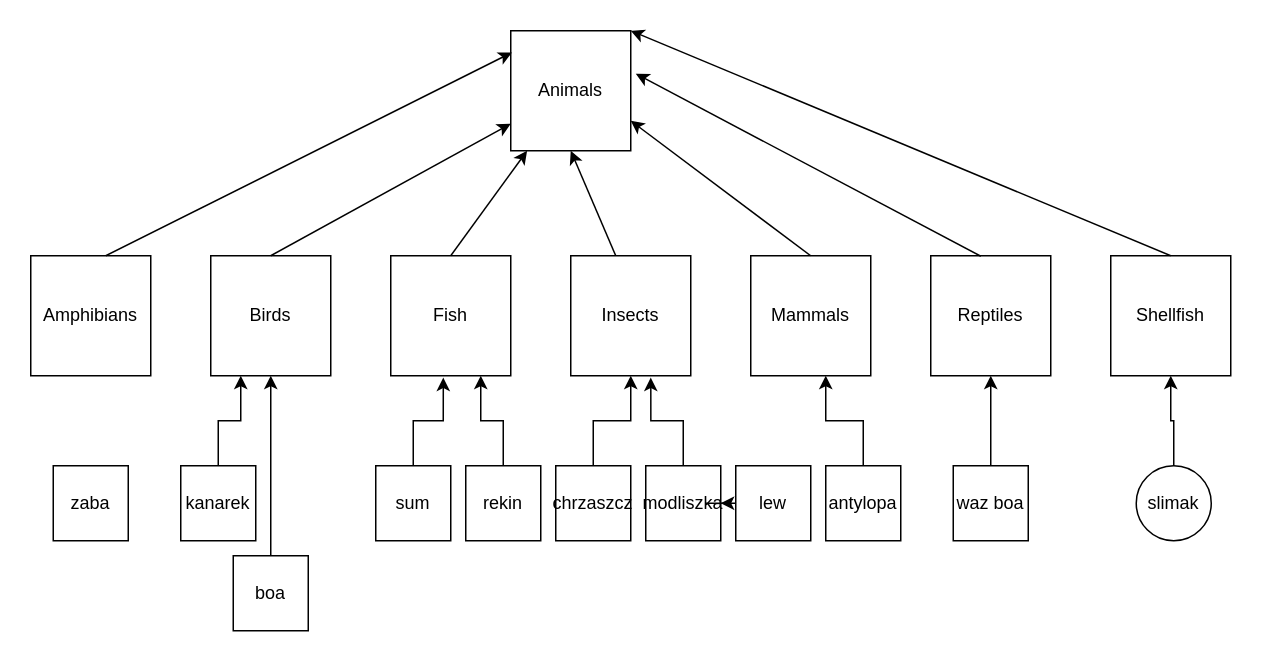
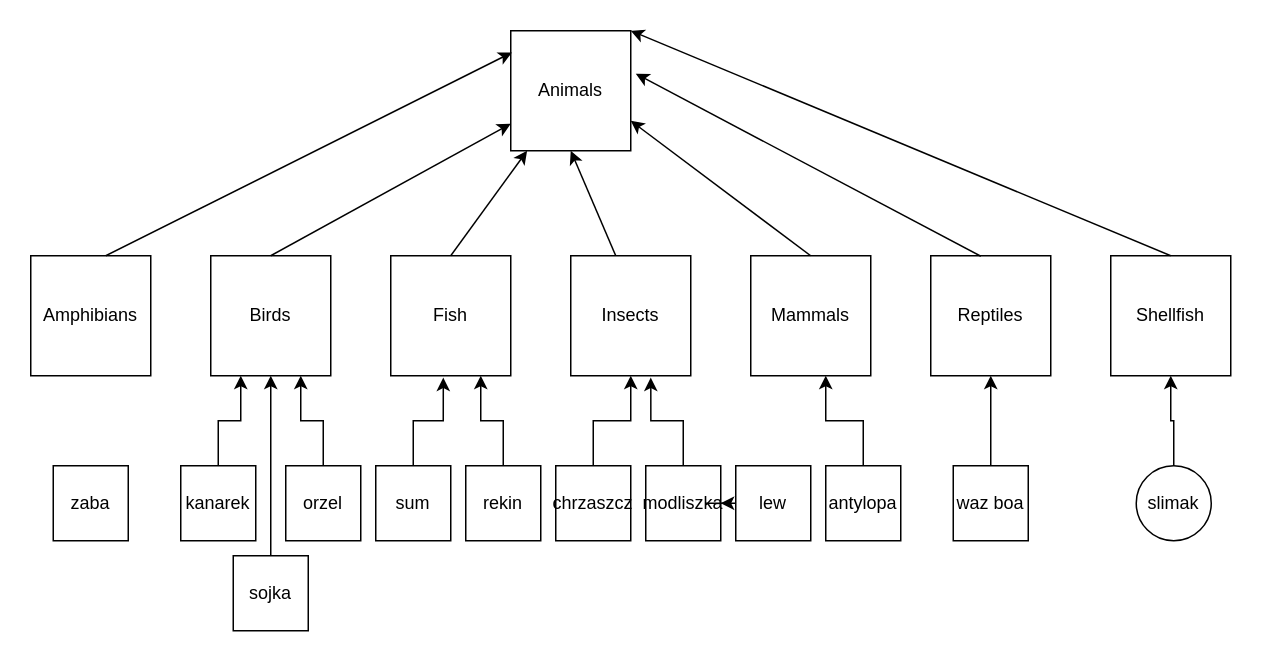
edge "orzel" -> "Birds": added
node "orzel": added
node "boa": label "boa" -> "sojka"
